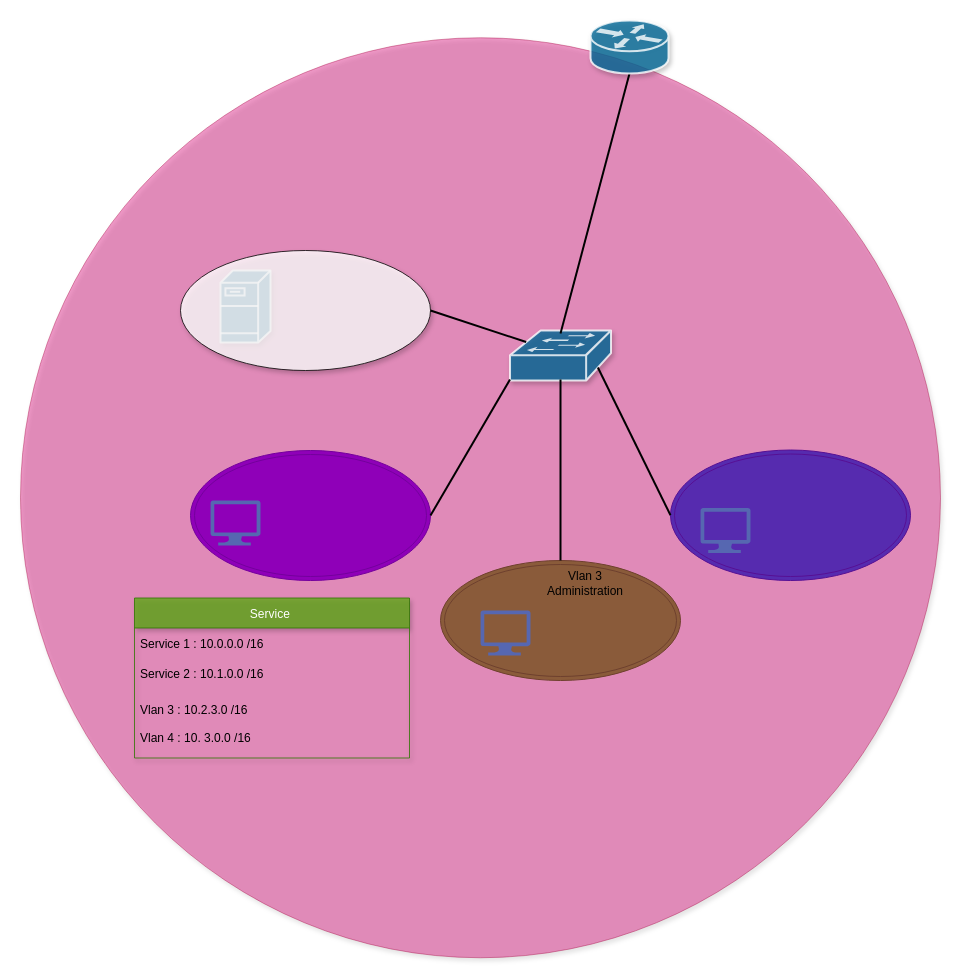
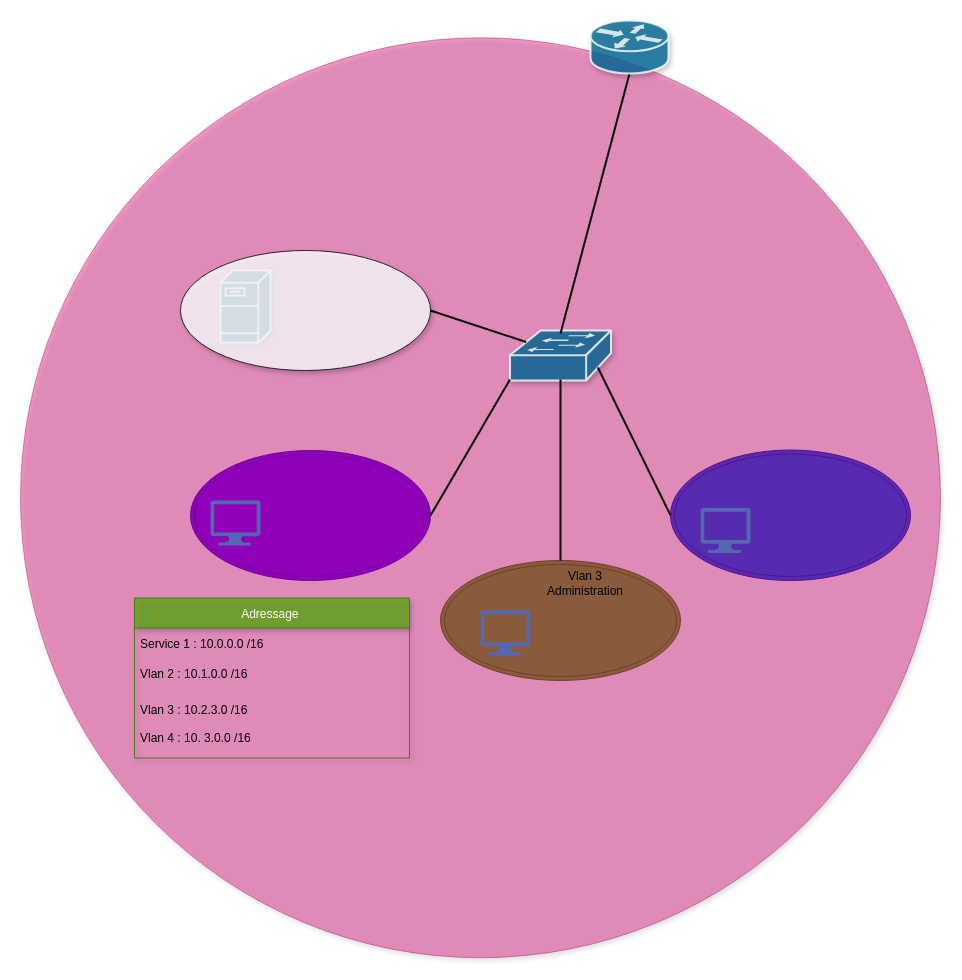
node "Service": label "Service" -> "Adressage"
node "Service 2 : 10.1.0.0 /16": label "Service 2 : 10.1.0.0 /16" -> "Vlan 2 : 10.1.0.0 /16"
